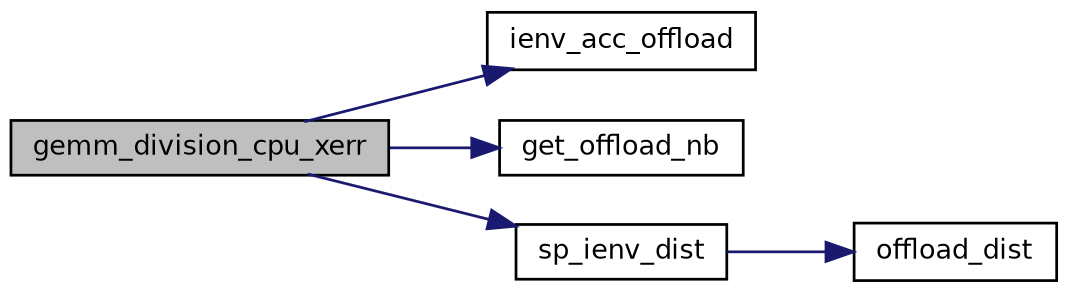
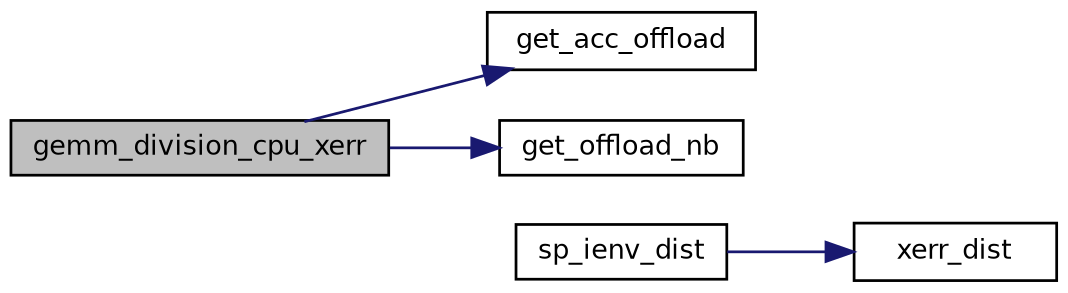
node "ienv_acc_offload": label "ienv_acc_offload" -> "get_acc_offload"
edge "gemm_division_cpu_xerr" -> "sp_ienv_dist": removed
node "offload_dist": label "offload_dist" -> "xerr_dist"
